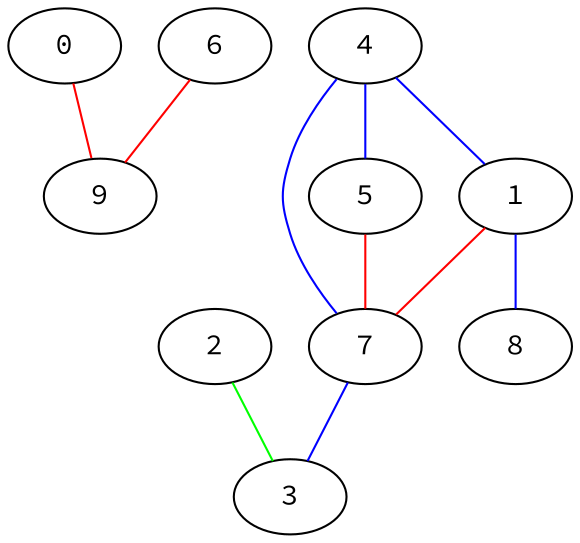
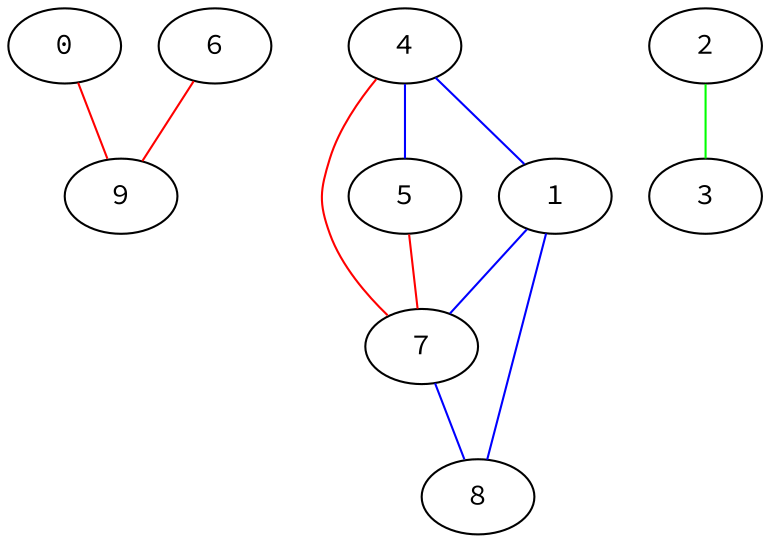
edge "4" -- "7": color blue -> red
edge "1" -- "7": color red -> blue
edge "7" -- "3": now "7" -- "8"
